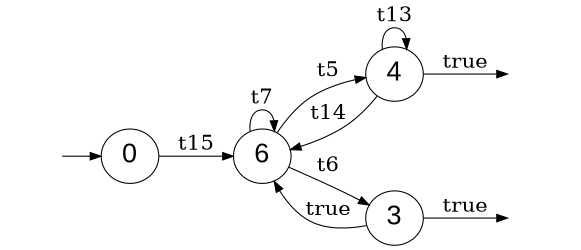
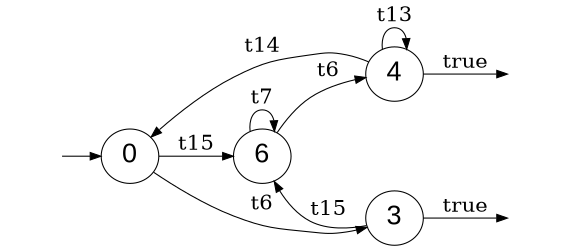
edge "6" -> "4": label "t5" -> "t6"
edge "4" -> "6": now "4" -> "0"
edge "6" -> "3": now "0" -> "3"
edge "3" -> "6": label "true" -> "t15"
